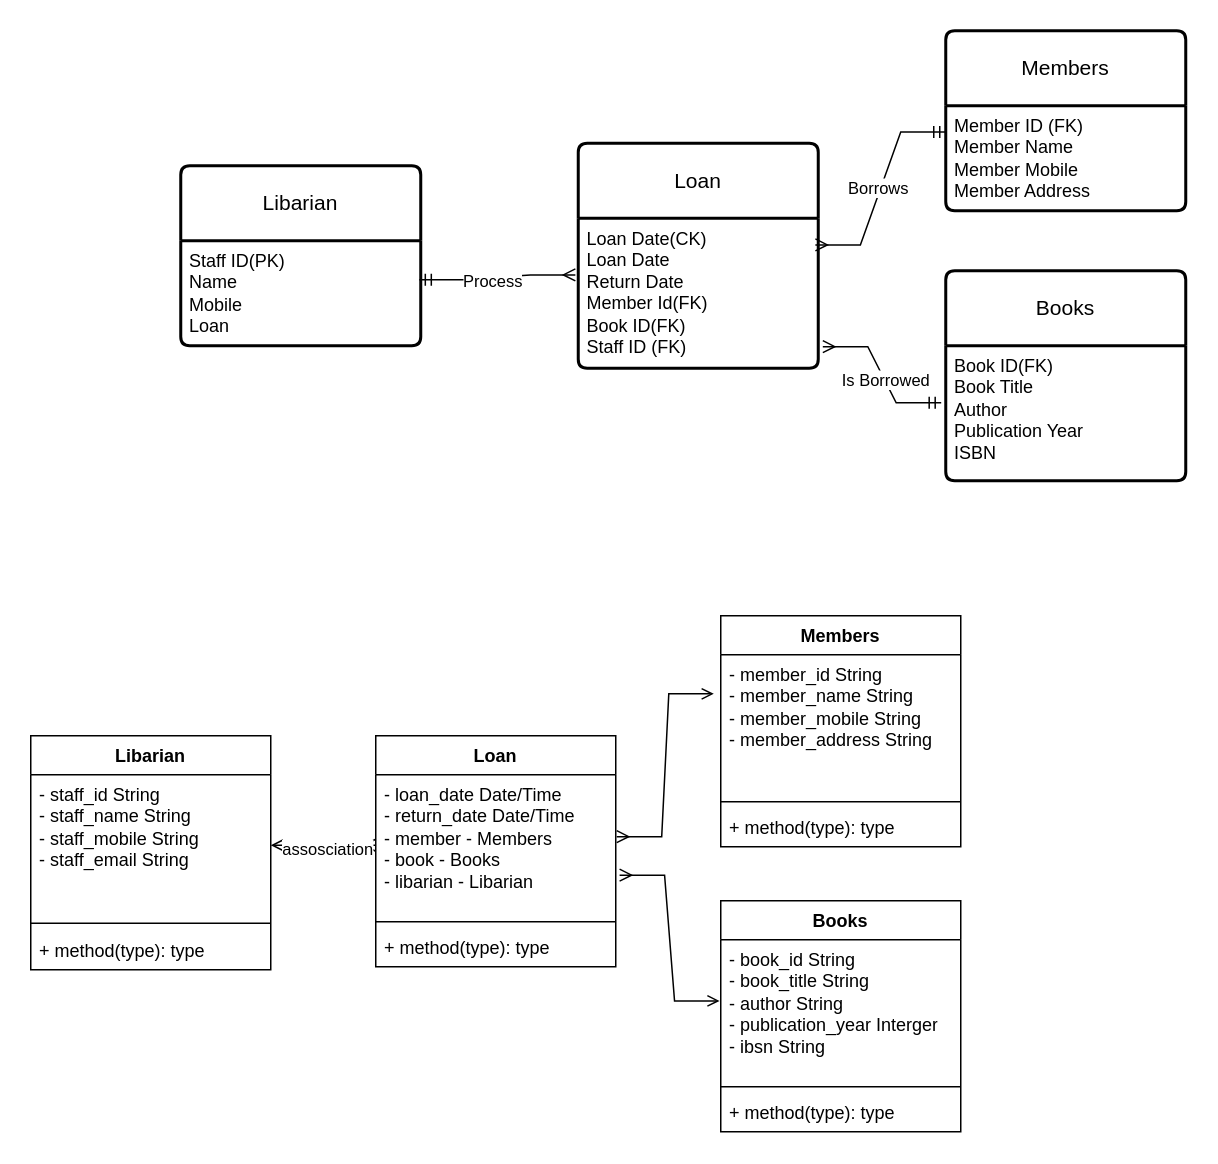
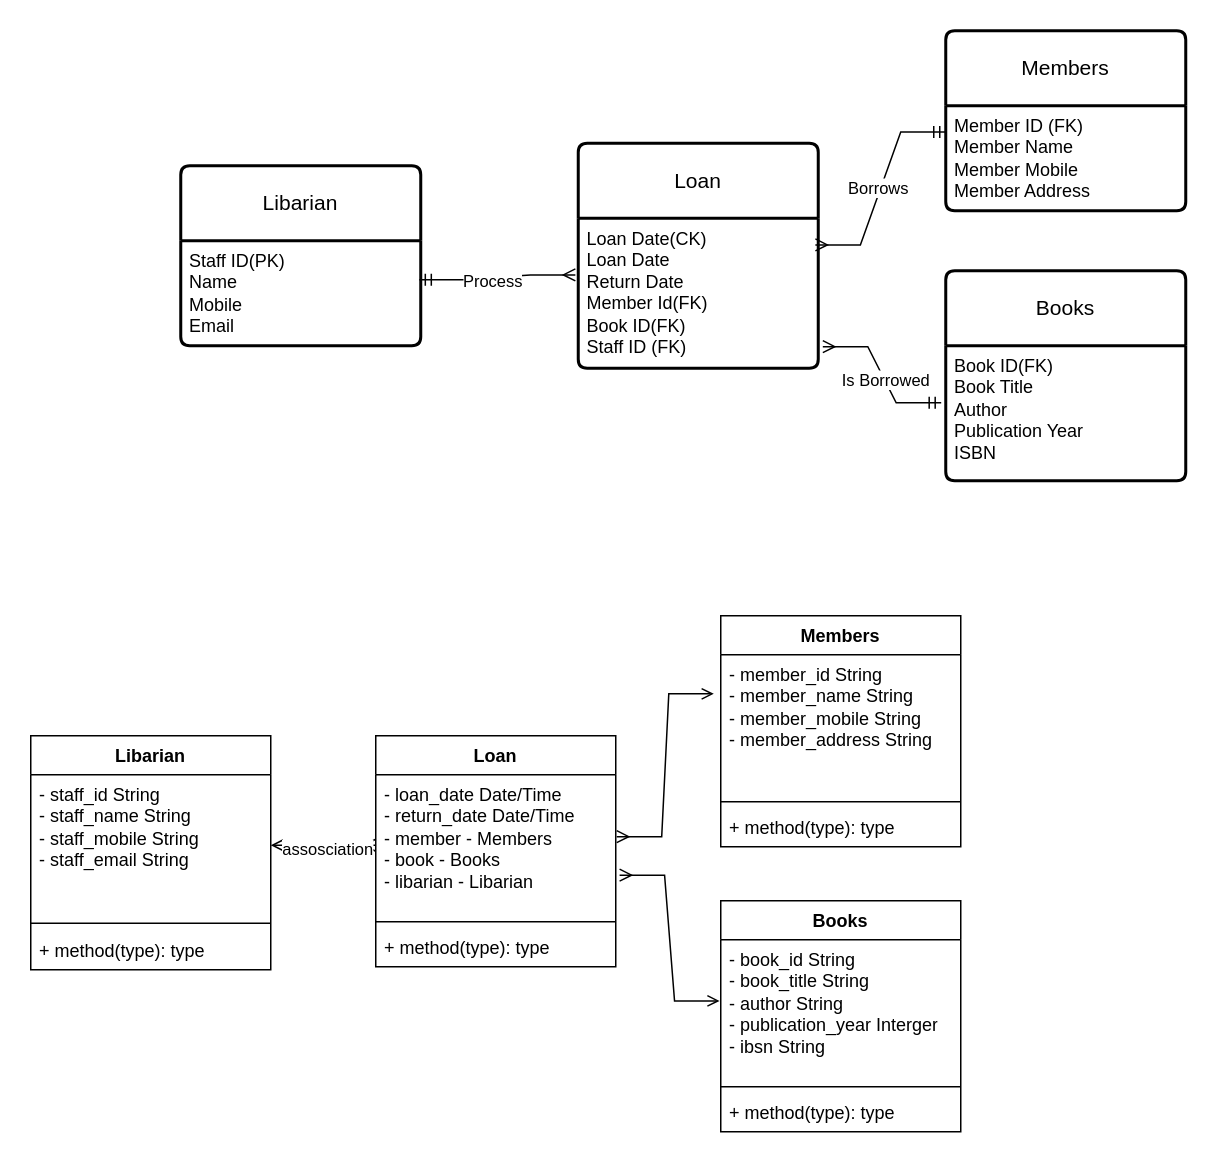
node "Staff ID(PK) Name Mobile Loan": label "Staff ID(PK) Name Mobile Loan" -> "Staff ID(PK) Name Mobile Email"
